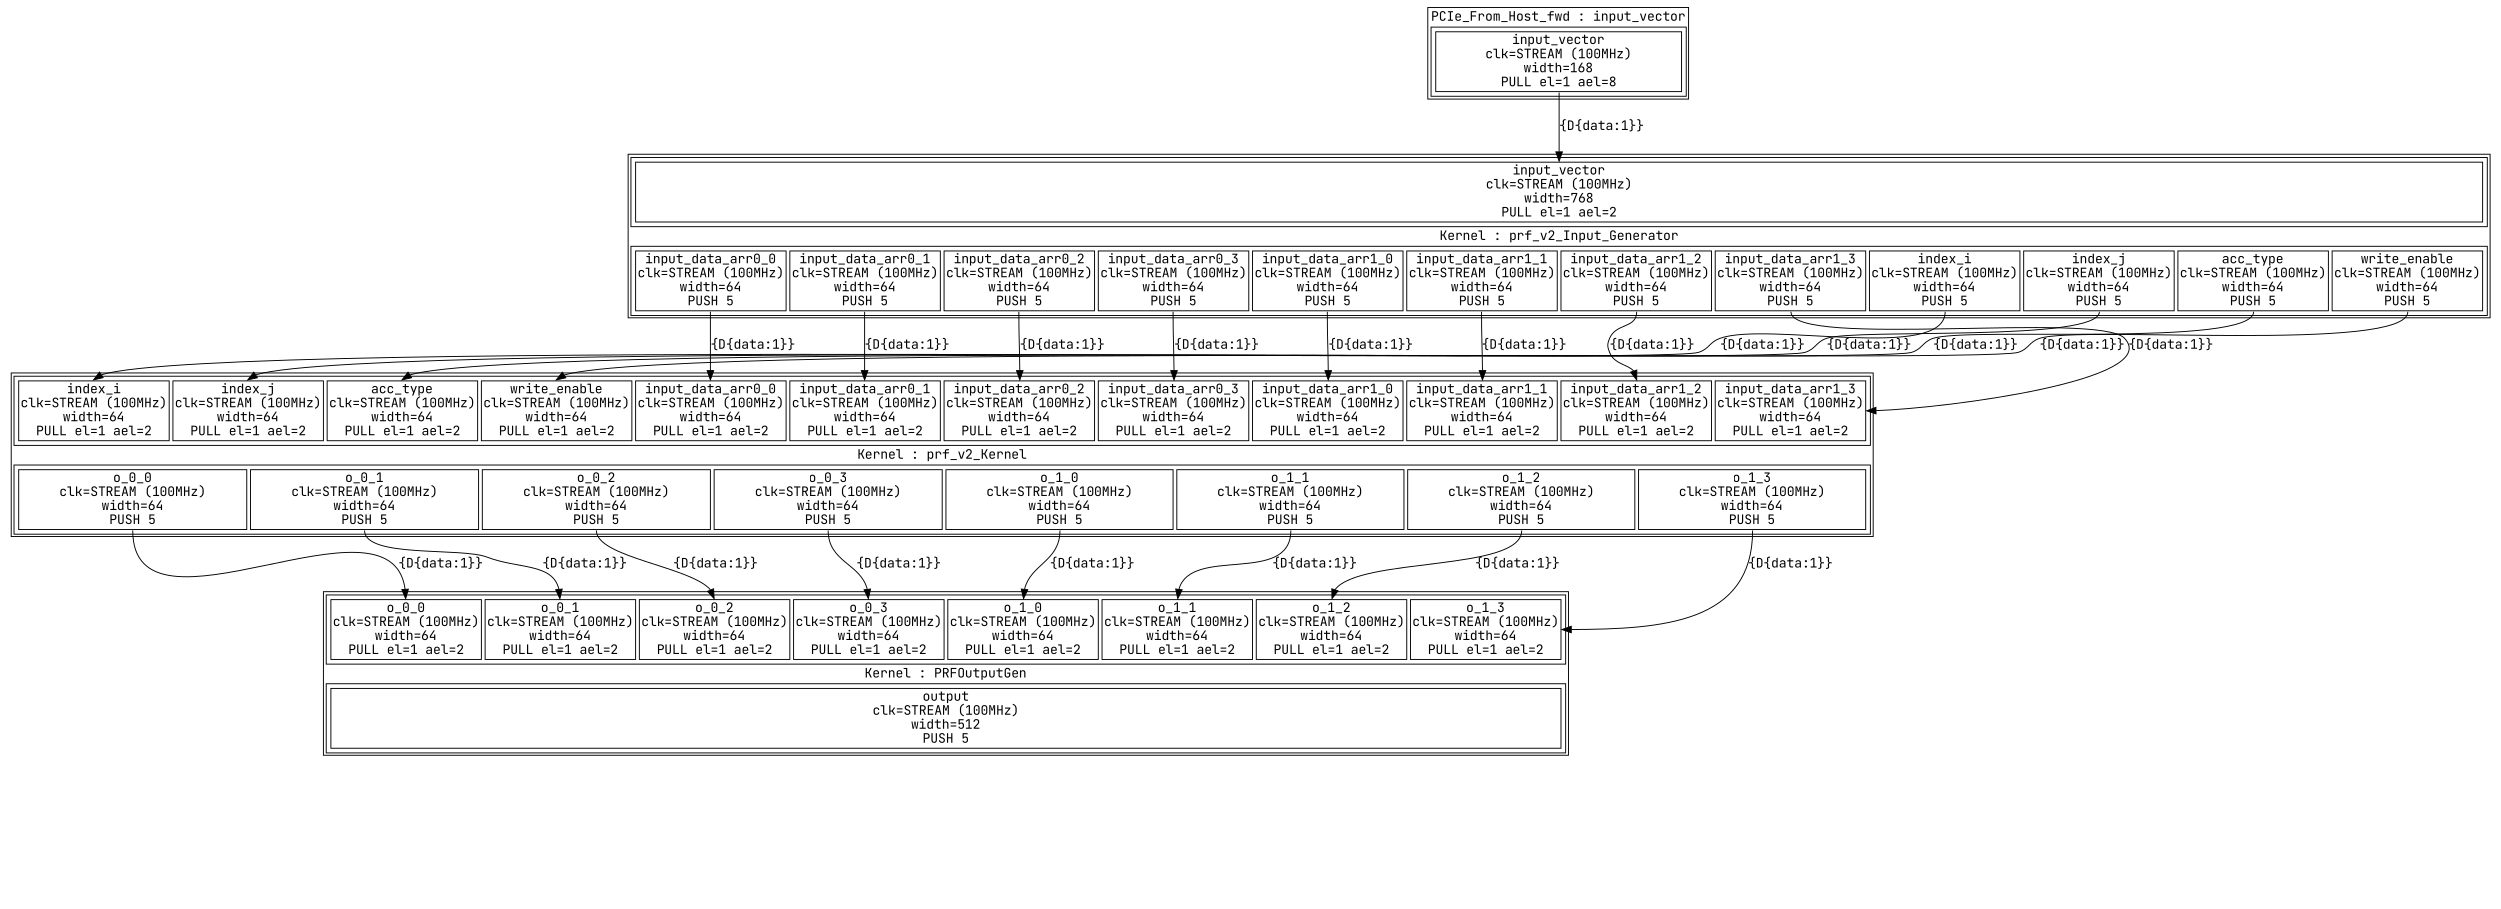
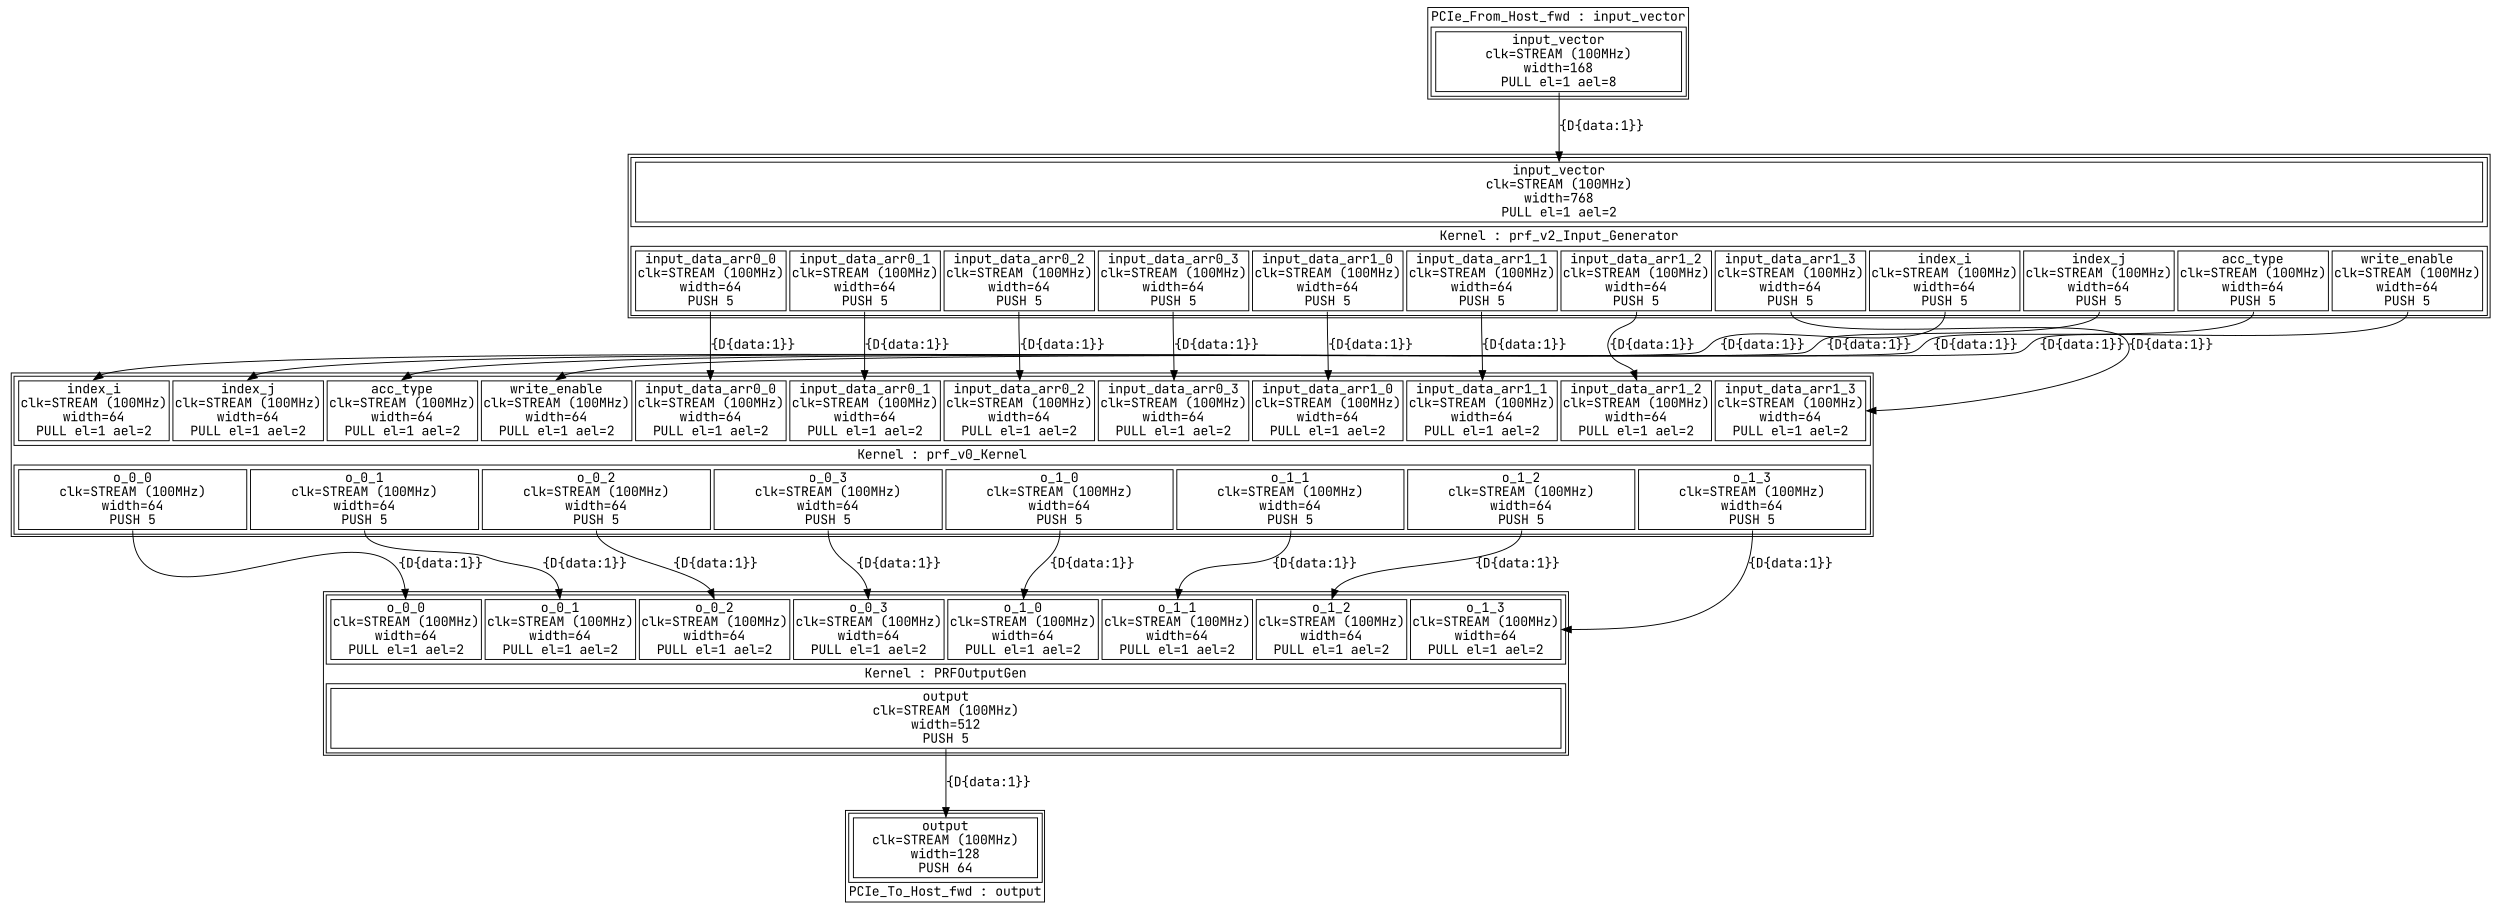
node "index_i": text "Kernel : prf_v2_Kernel" -> "Kernel : prf_v0_Kernel"
node "output": added
